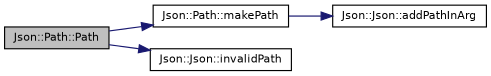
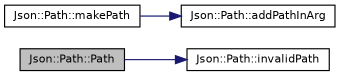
node "Json::Json::addPathInArg": label "Json::Json::addPathInArg" -> "Json::Path::addPathInArg"
edge "Json::Path::Path" -> "Json::Path::makePath": removed
node "Json::Json::invalidPath": label "Json::Json::invalidPath" -> "Json::Path::invalidPath"
